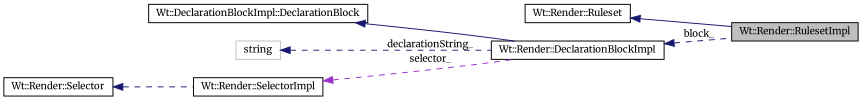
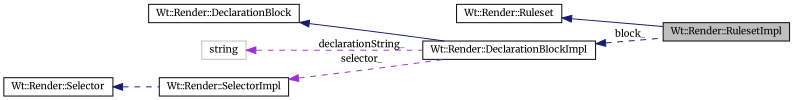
node "Wt::DeclarationBlockImpl::DeclarationBlock": label "Wt::DeclarationBlockImpl::DeclarationBlock" -> "Wt::Render::DeclarationBlock"
edge "Wt::Render::DeclarationBlockImpl" -> "string": color midnightblue -> darkorchid3
